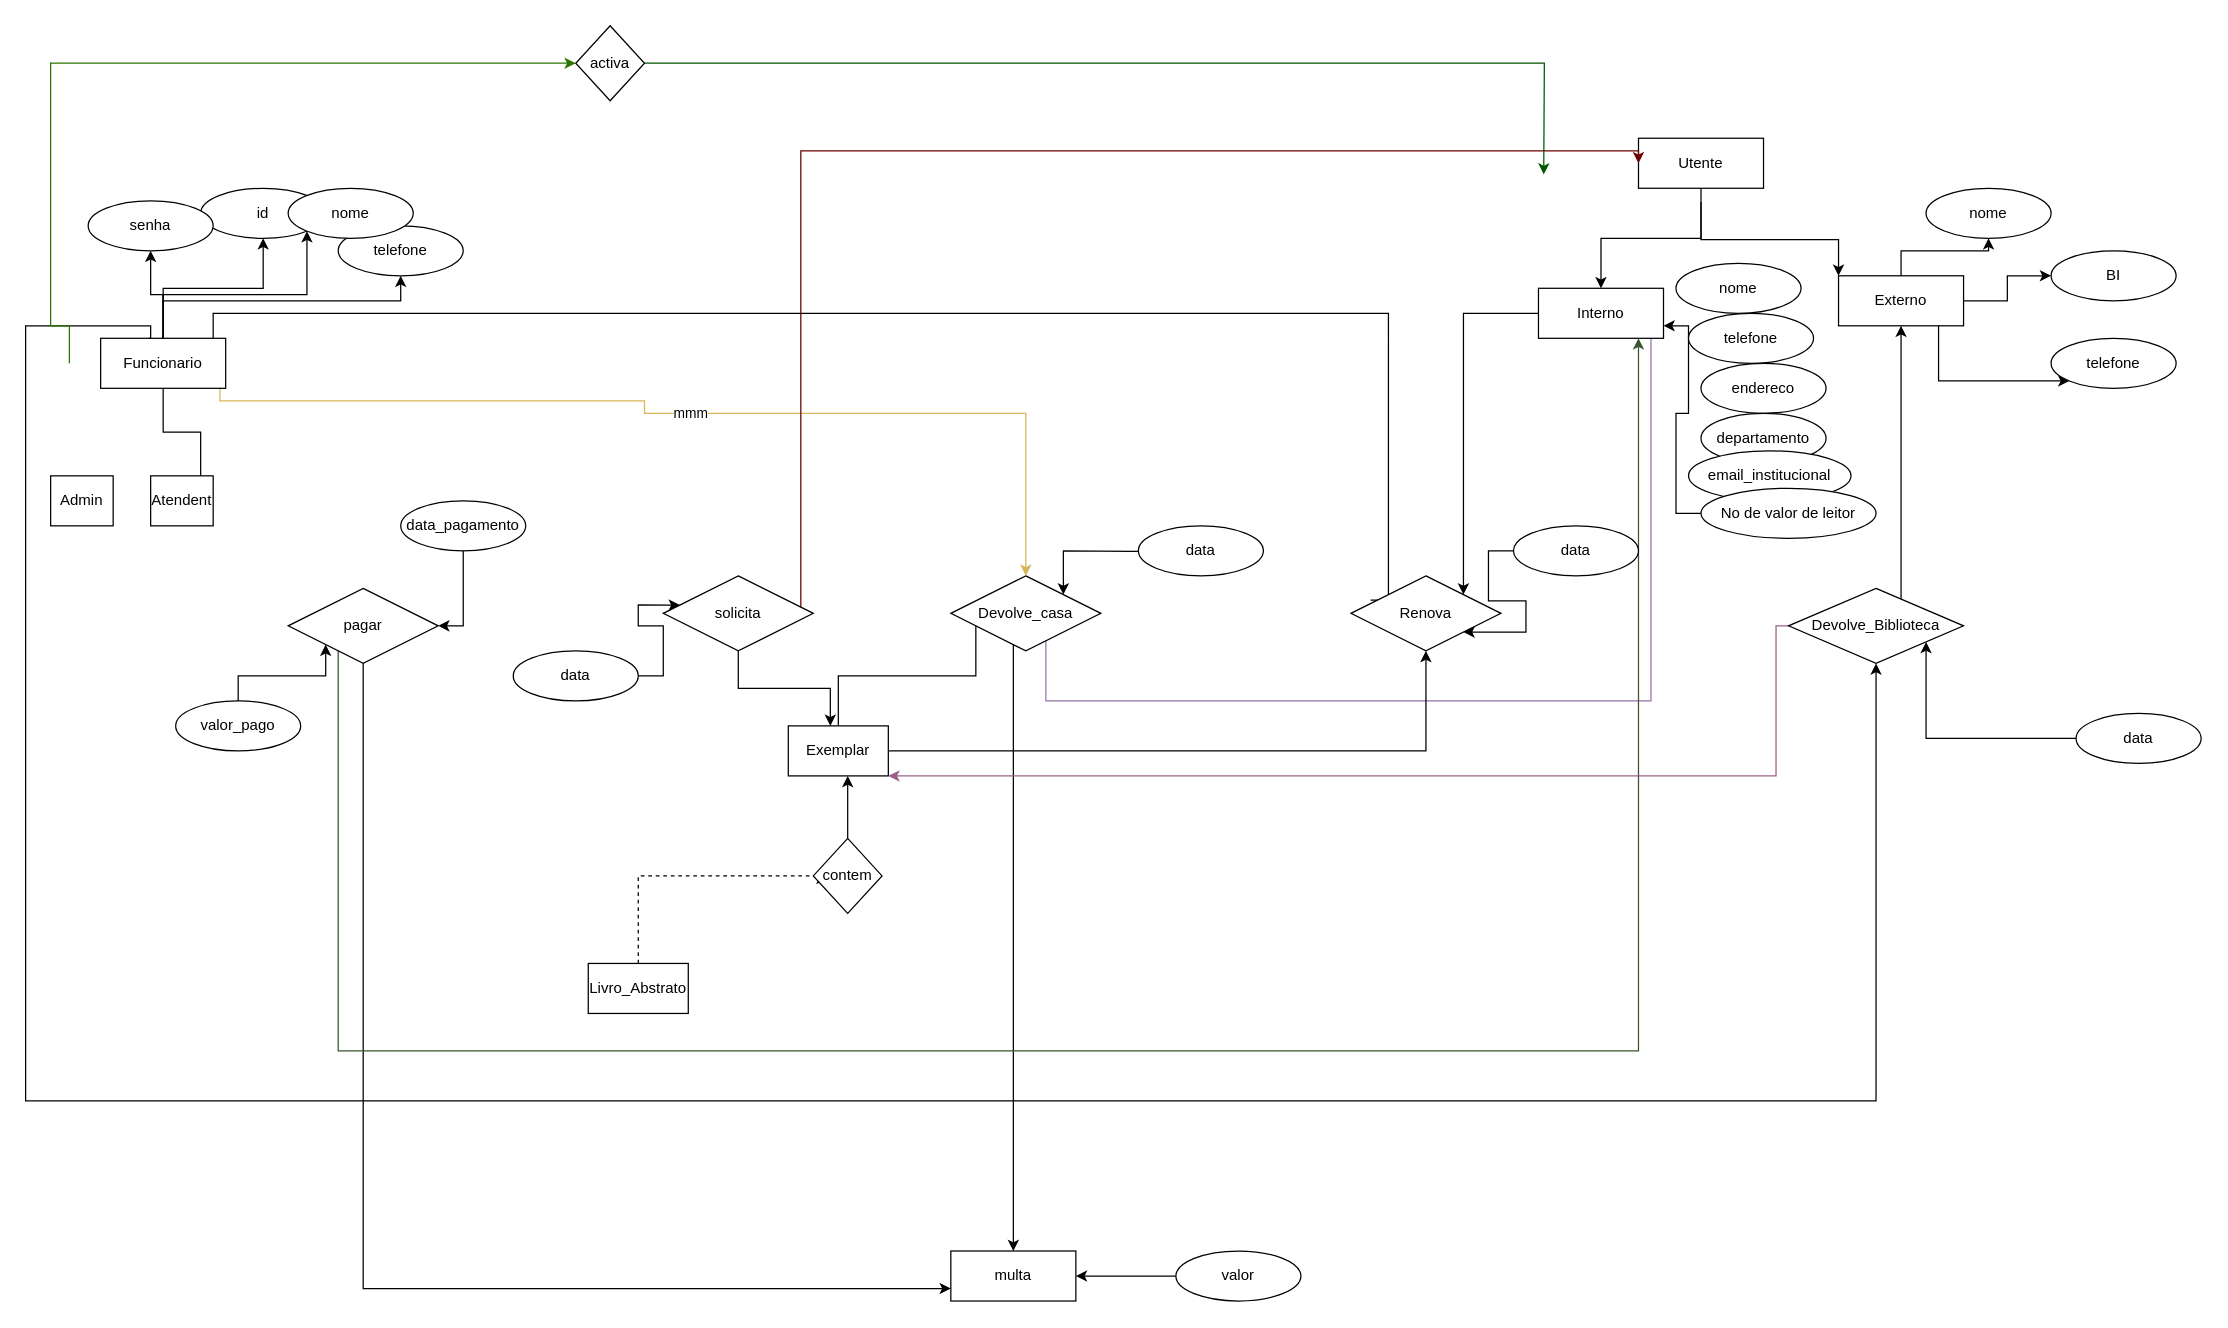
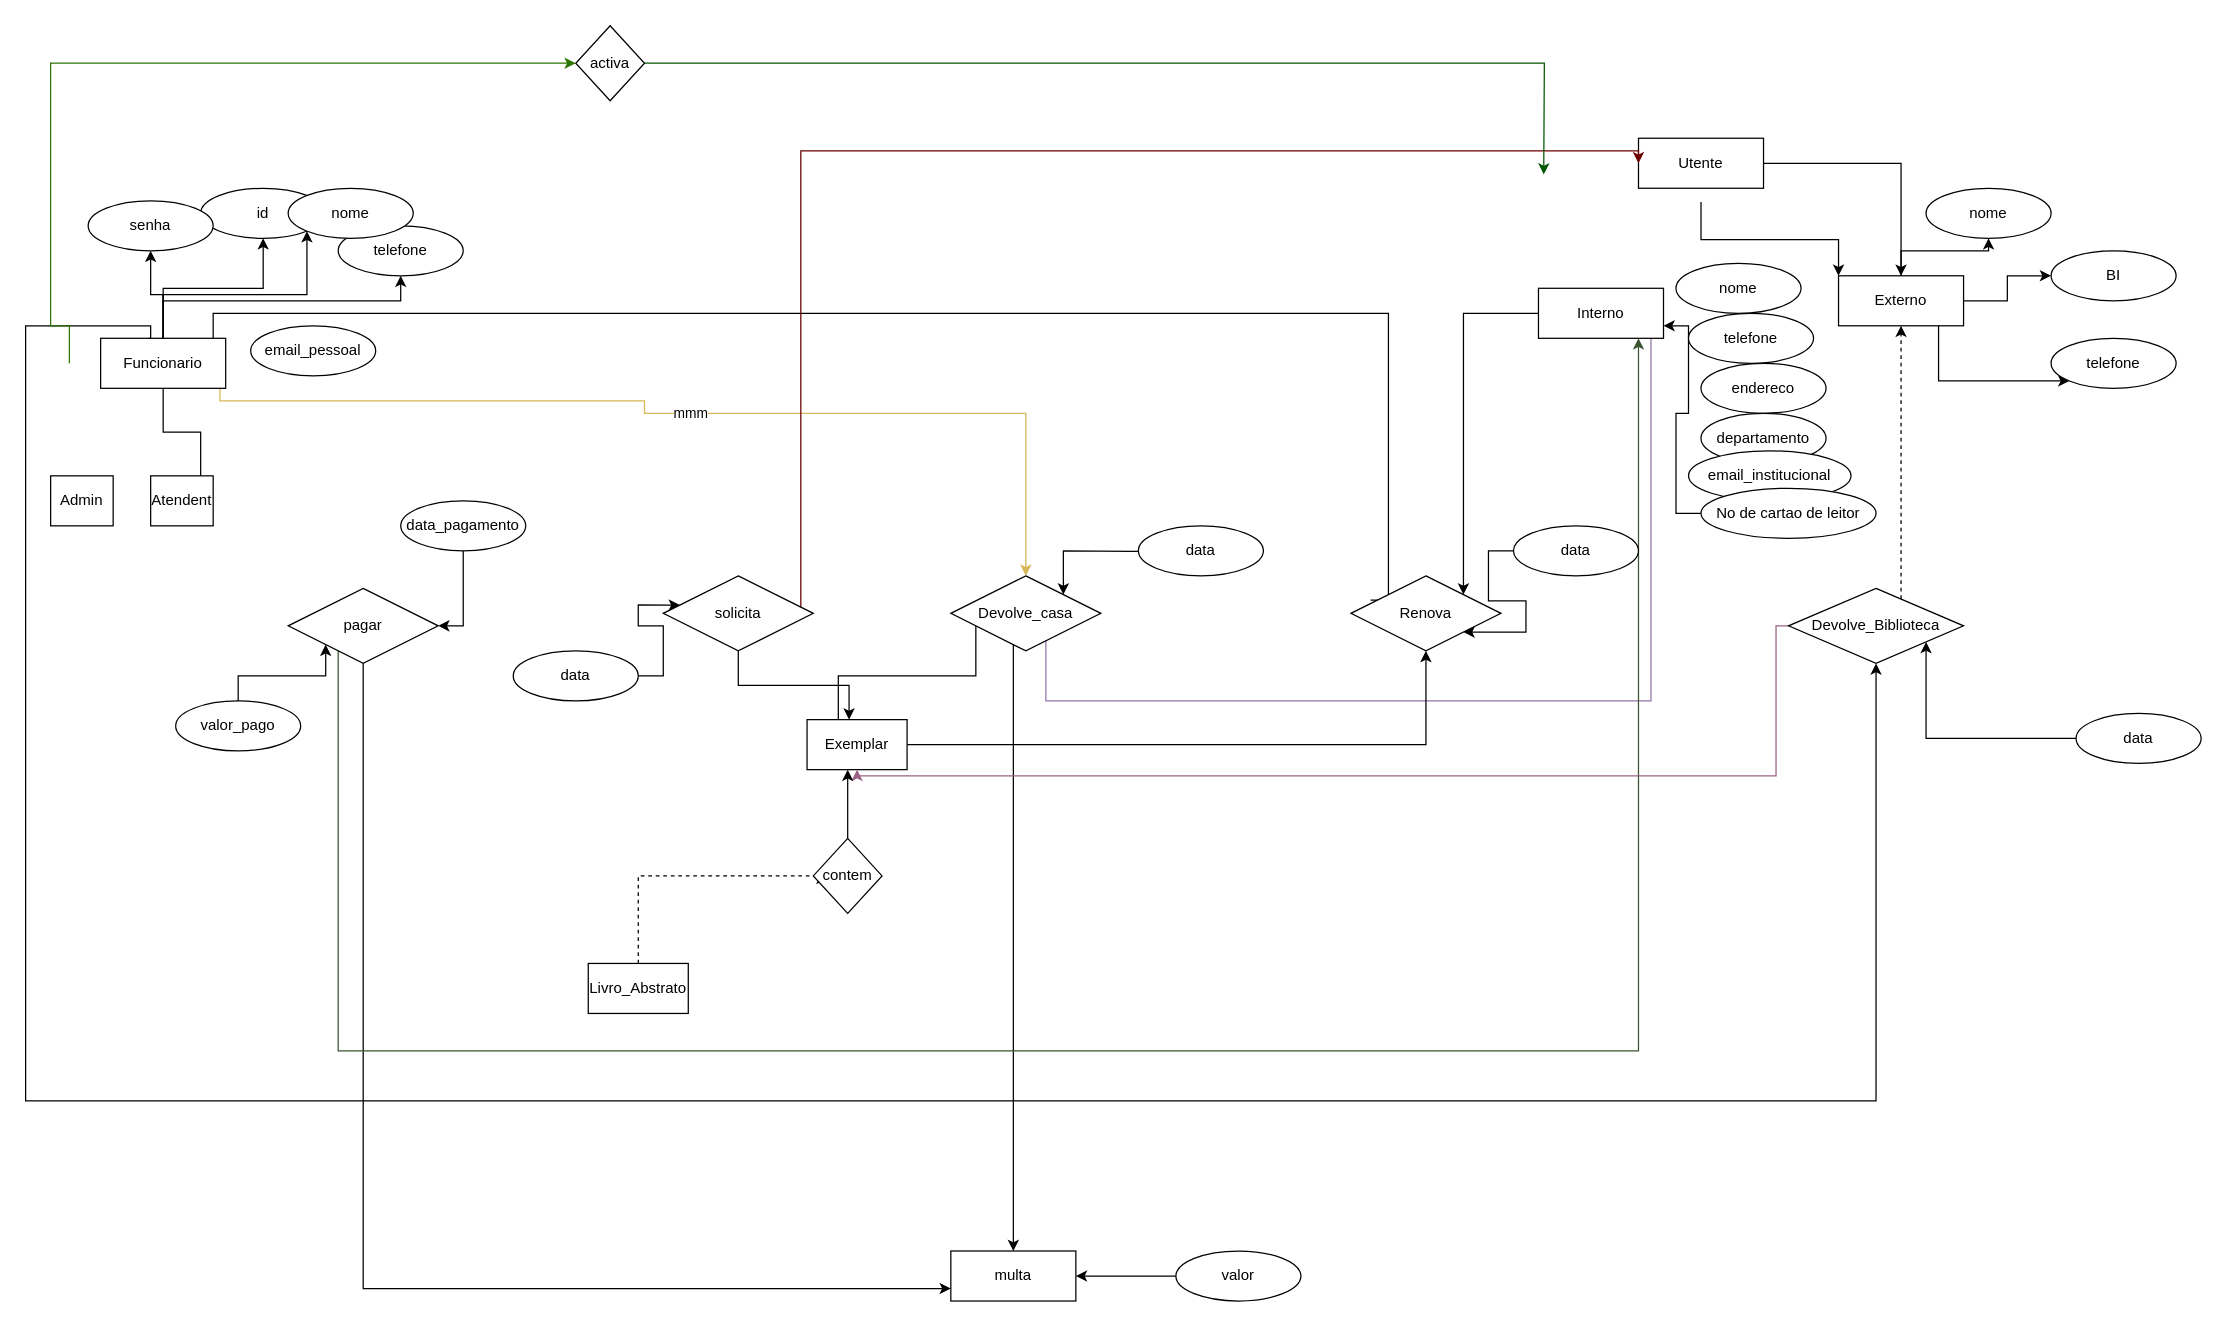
edge "Utente" -> "Interno": now "Utente" -> "Externo"
node "email_pessoal": added
edge "Devolve_Biblioteca" -> "Externo": style solid -> dashed
node "No de valor de leitor": label "No de valor de leitor" -> "No de cartao de leitor"
node "Exemplar": moved (838, 751) -> (857, 744)
